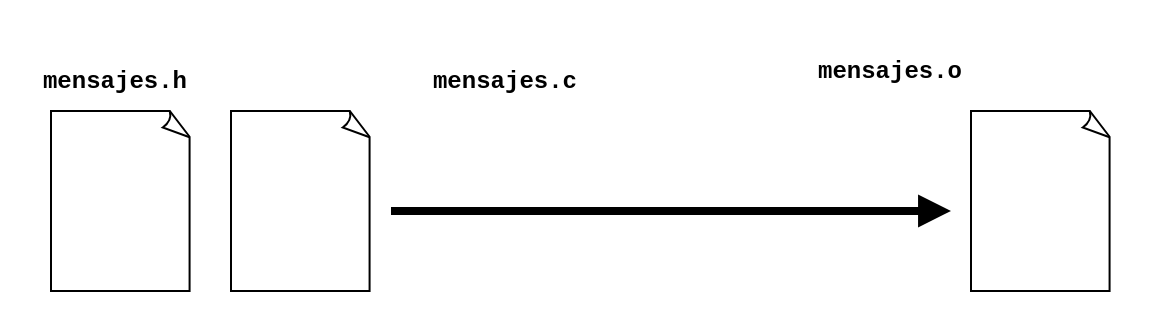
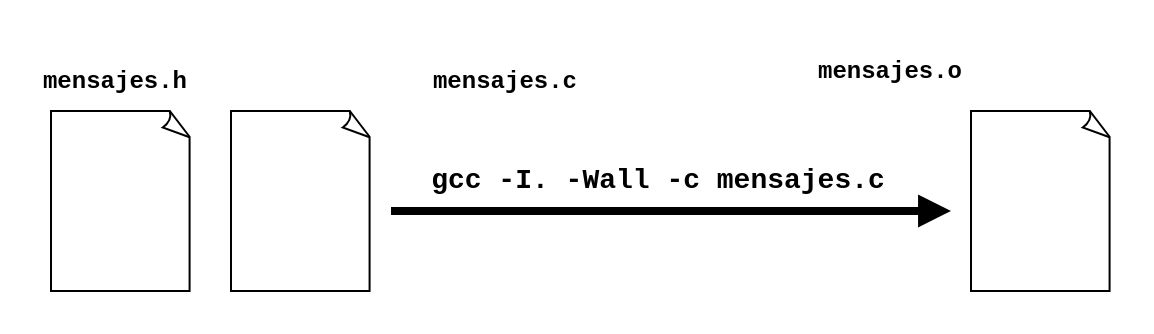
node "gcc -I. -Wall -c mensajes.c": added
